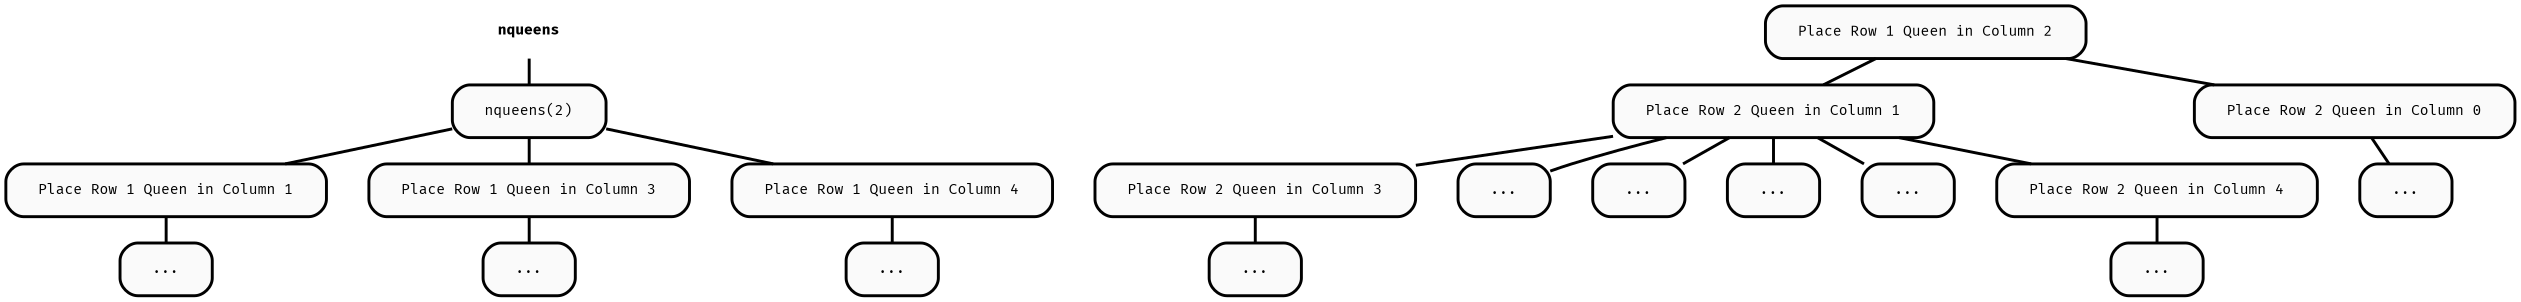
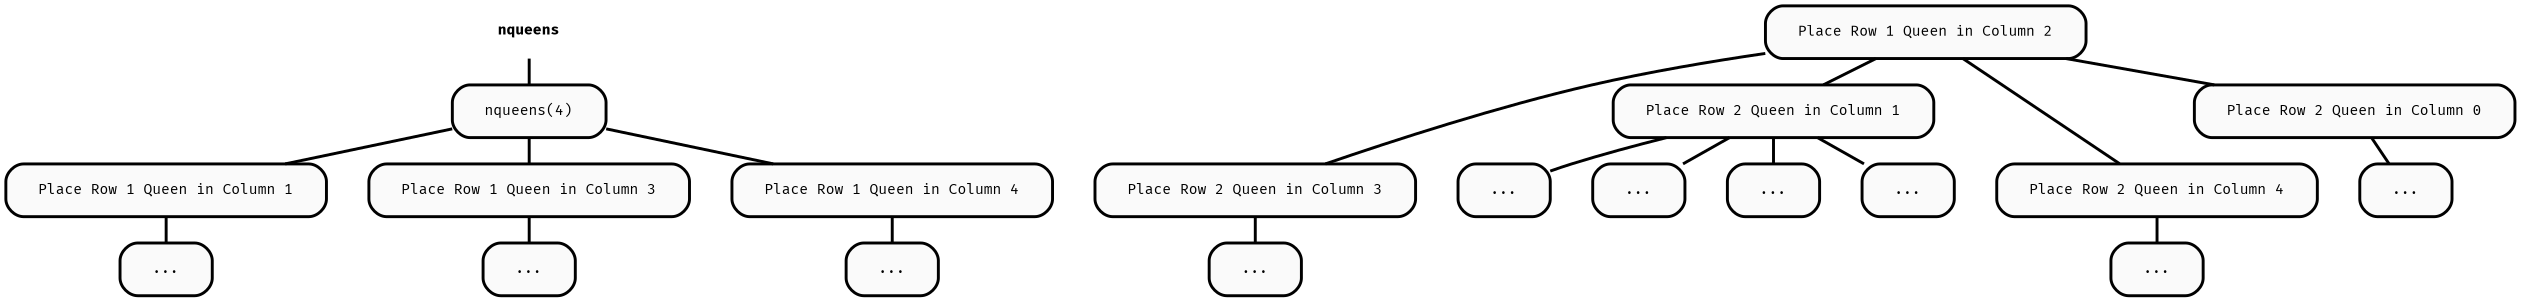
node "nqueens(2)": label "nqueens(2)" -> "nqueens(4)"
edge "Place Row 2 Queen in Column 1" -- "Place Row 2 Queen in Column 3": now "Place Row 1 Queen in Column 2" -- "Place Row 2 Queen in Column 3"
edge "Place Row 2 Queen in Column 1" -- "Place Row 2 Queen in Column 4": now "Place Row 1 Queen in Column 2" -- "Place Row 2 Queen in Column 4"
